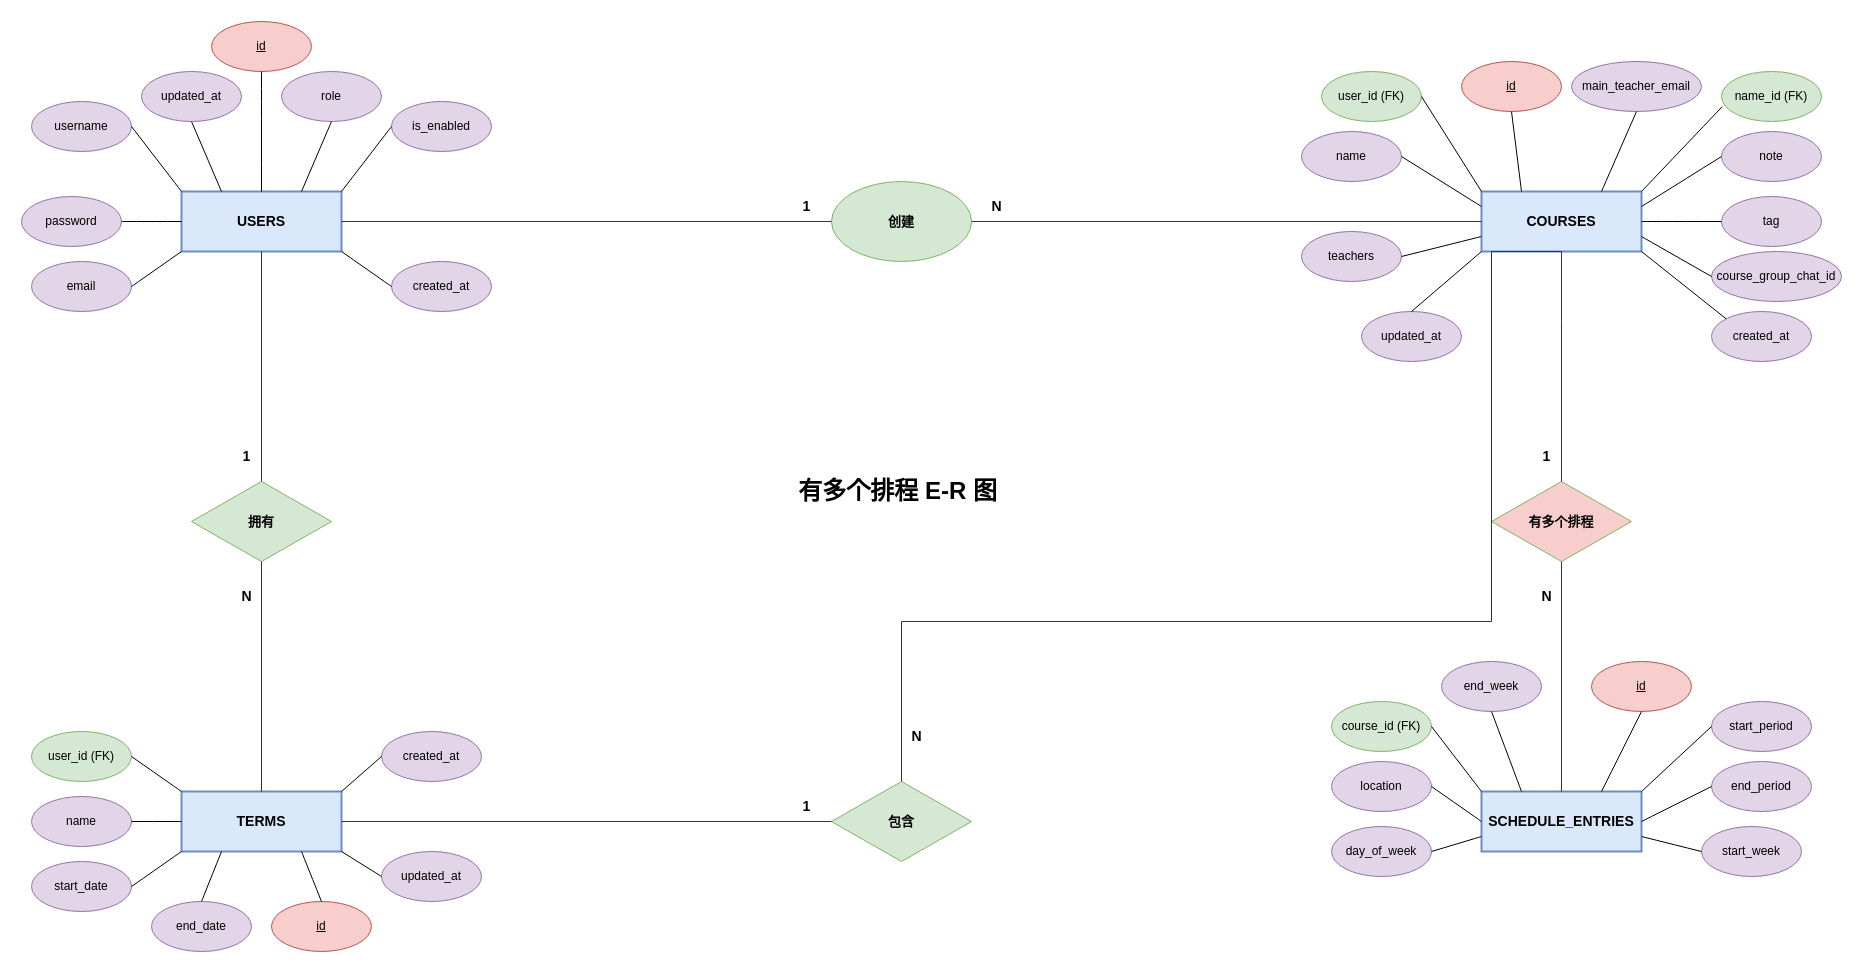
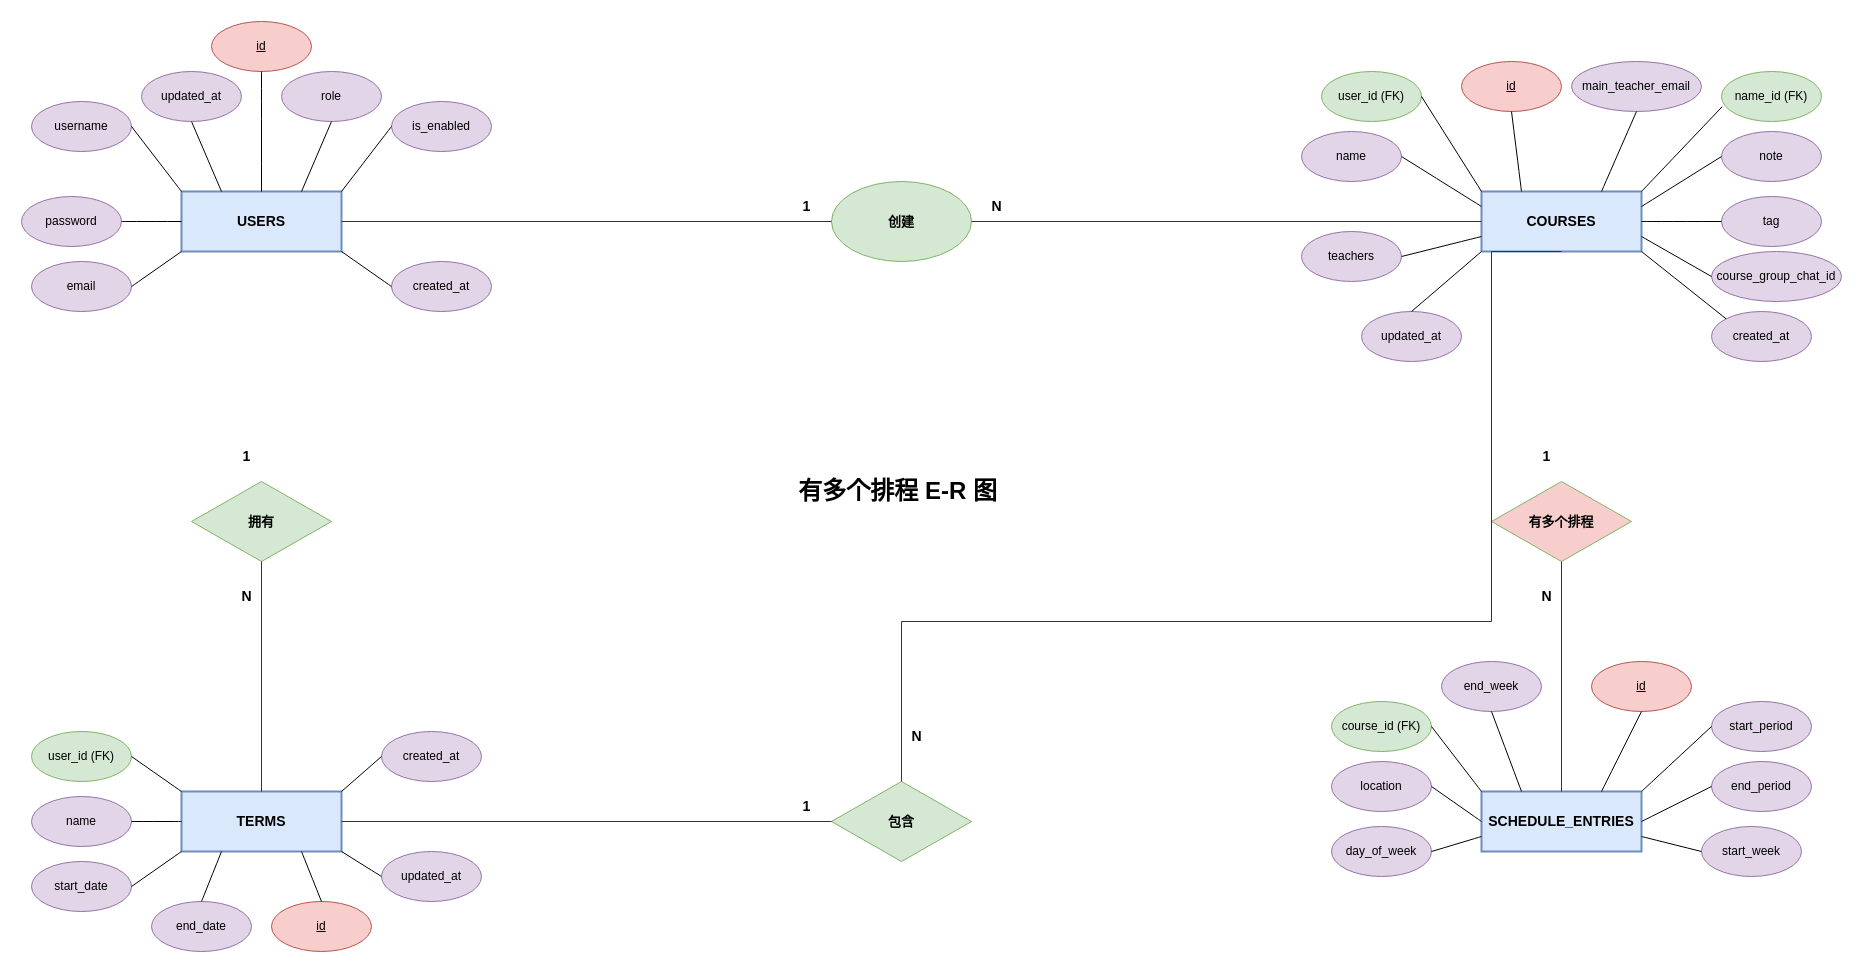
edge "USERS" -- "拥有": removed
edge "COURSES" -- "有多个排程": removed
